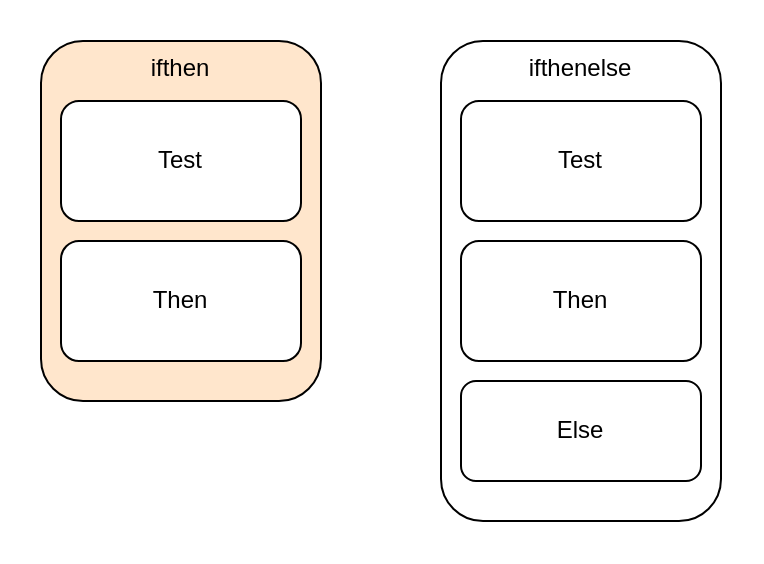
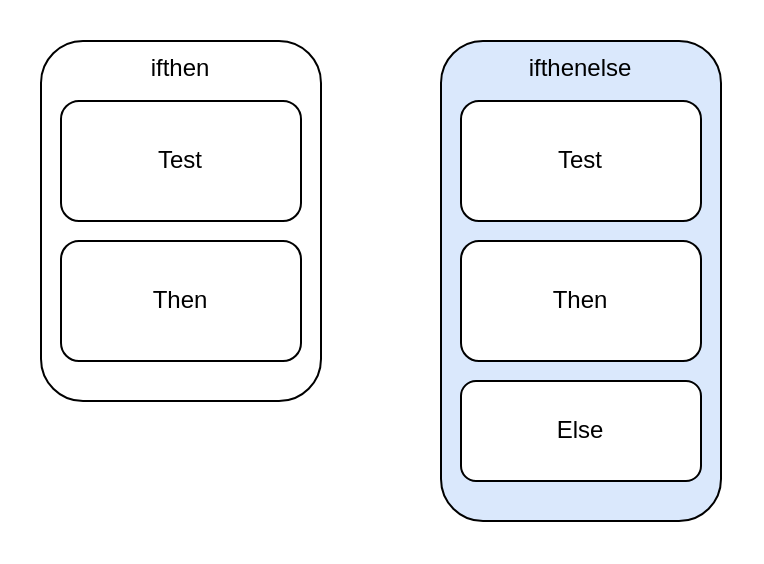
node "ifthen": fillcolor #ffe6cc -> #ffffff
node "ifthenelse": fillcolor #ffffff -> #dae8fc
